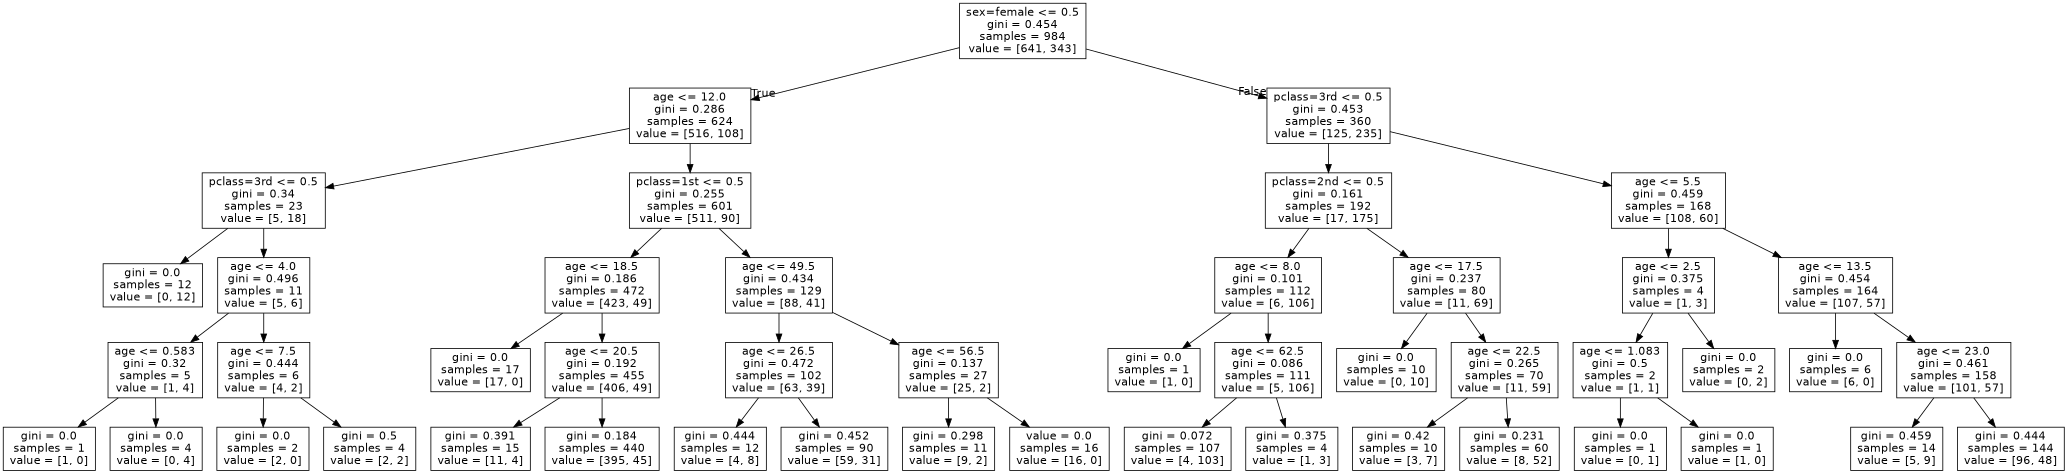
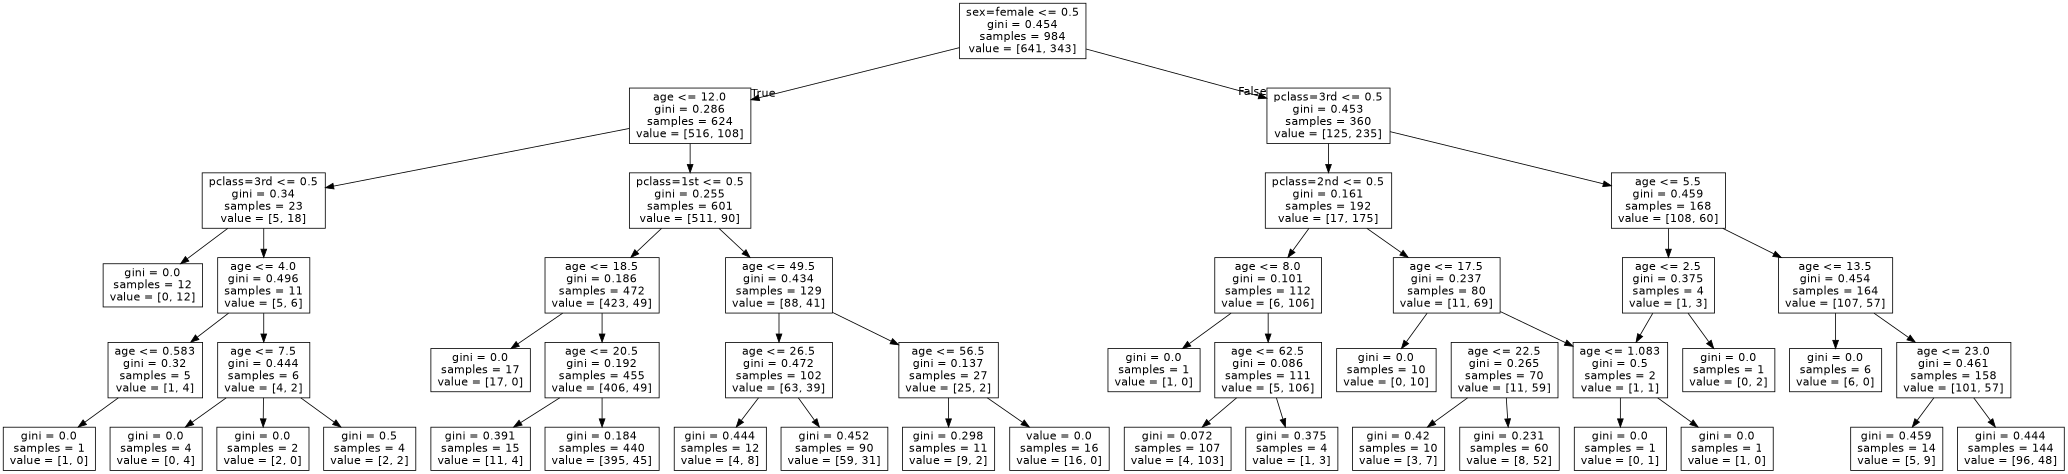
edge "age <= 17.5 gini = 0.237 samples = 80 value = [11, 69]" -> "age <= 22.5 gini = 0.265 samples = 70 value = [11, 59]": now "age <= 17.5 gini = 0.237 samples = 80 value = [11, 69]" -> "age <= 1.083 gini = 0.5 samples = 2 value = [1, 1]"
node "gini = 0.0 samples = 2 value = [0, 2]": label "gini = 0.0 samples = 2 value = [0, 2]" -> "gini = 0.0 samples = 1 value = [0, 2]"
edge "age <= 0.583 gini = 0.32 samples = 5 value = [1, 4]" -> "gini = 0.0 samples = 4 value = [0, 4]": now "age <= 7.5 gini = 0.444 samples = 6 value = [4, 2]" -> "gini = 0.0 samples = 4 value = [0, 4]"
